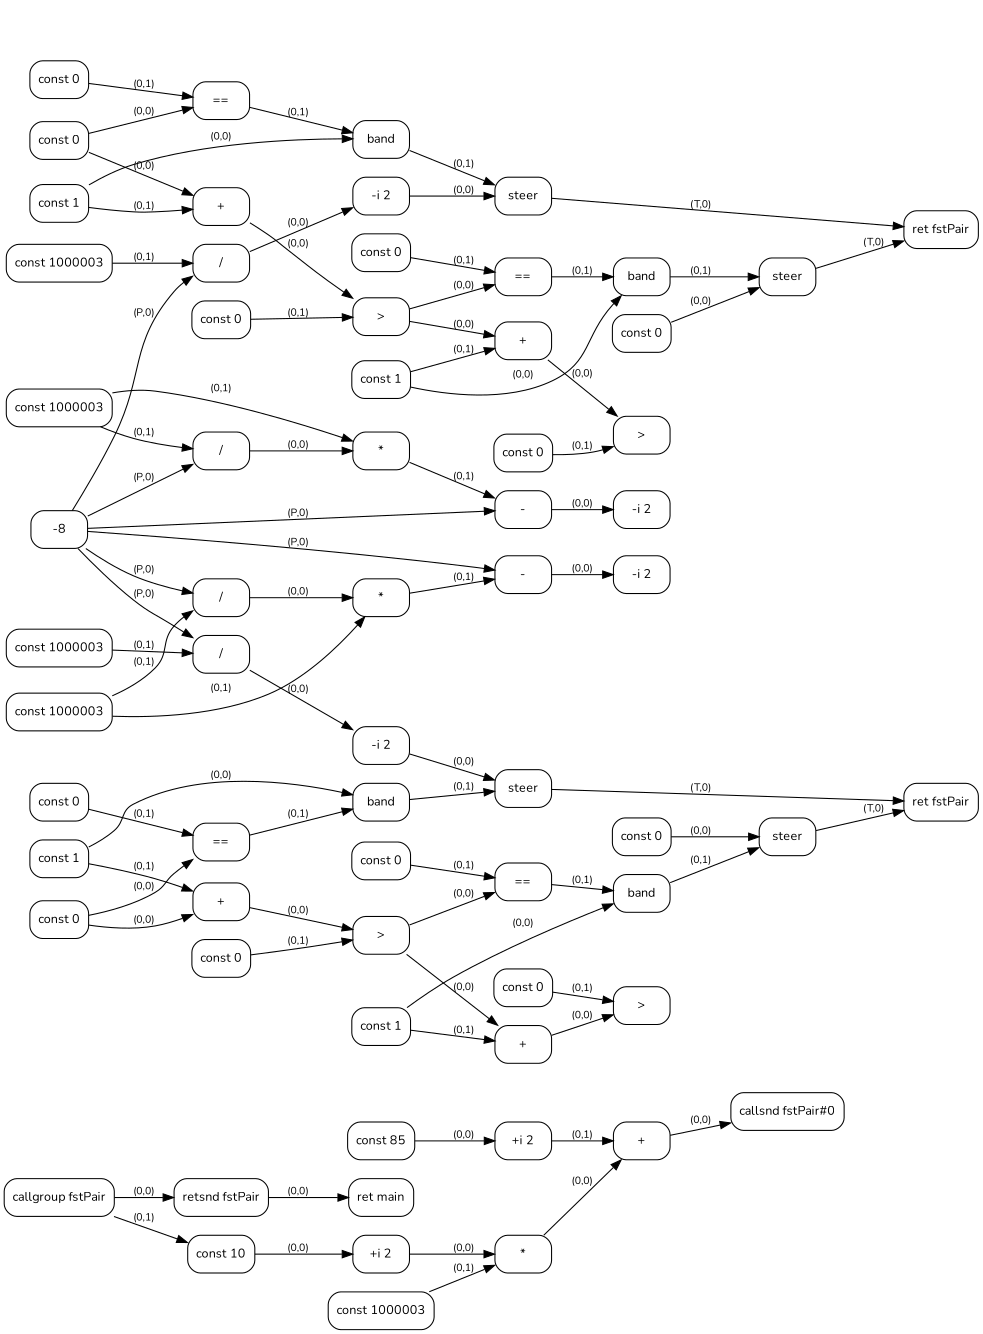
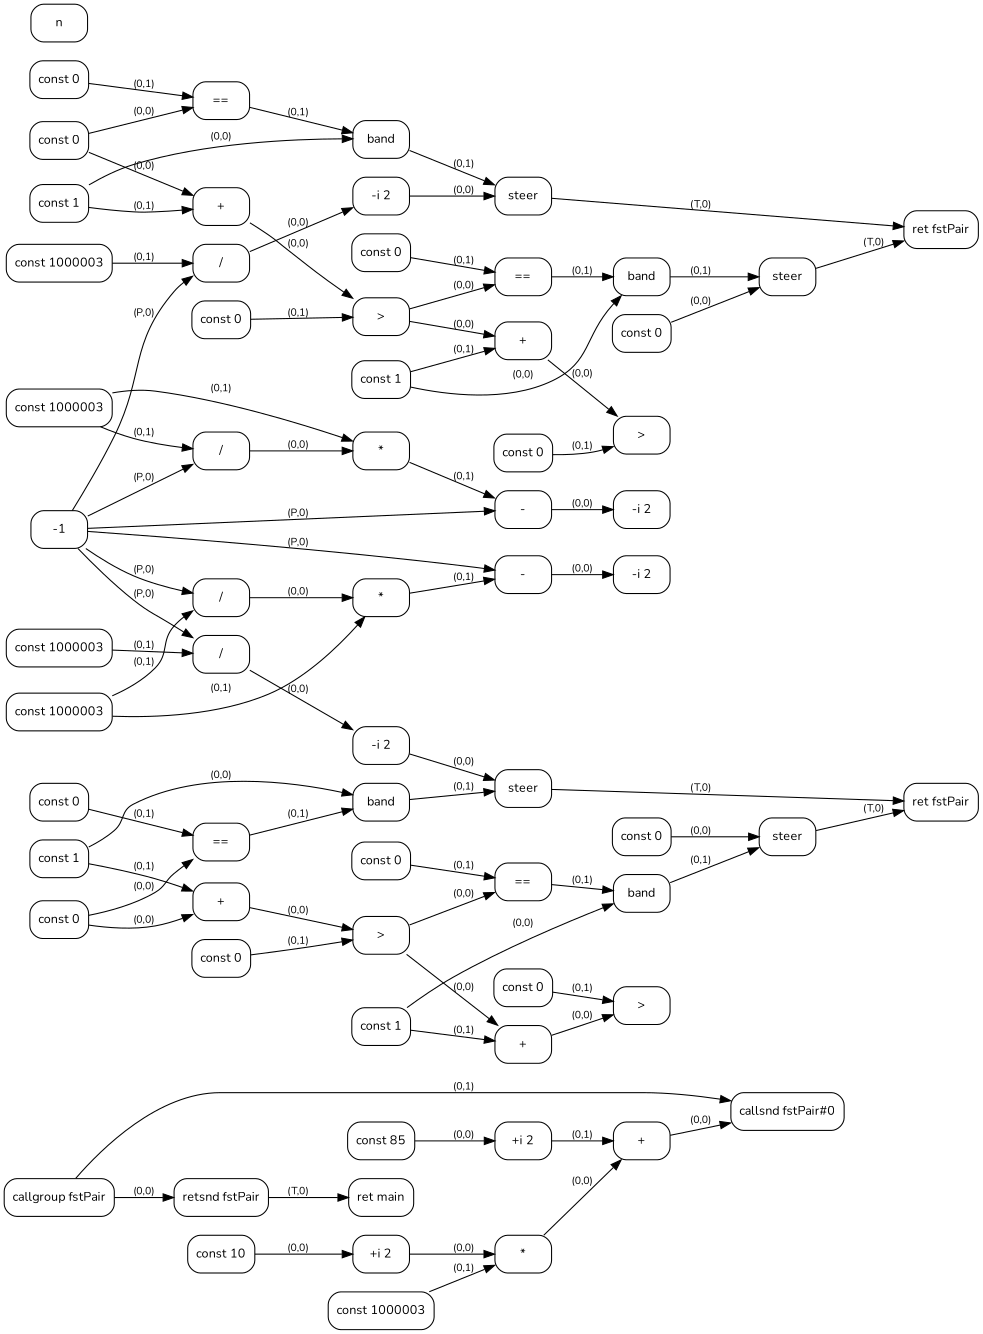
node "n": added
node "-8": label "-8" -> "-1"
edge "retsnd fstPair" -> "ret main": label "(0,0)" -> "(T,0)"
edge "callgroup fstPair" -> "const 10": now "callgroup fstPair" -> "callsnd fstPair#0"
